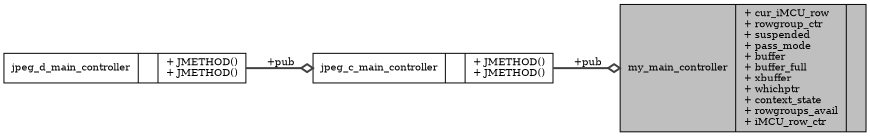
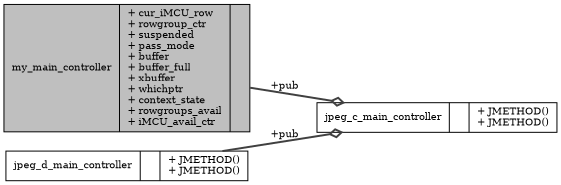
edge "jpeg_c_main_controller" -> "my_main_controller": reversed
node "my_main_controller": text "+ iMCU_row_ctr" -> "+ iMCU_avail_ctr"
